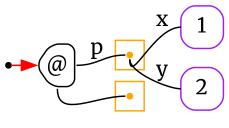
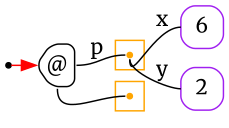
node "1": label "1" -> "6"
